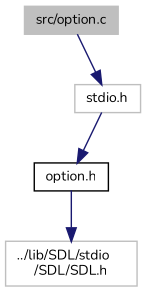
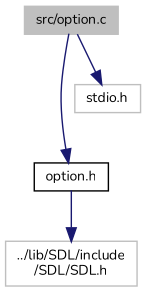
edge "stdio.h" -> "option.h": now "src/option.c" -> "option.h"
node "../lib/SDL/stdio /SDL/SDL.h": label "../lib/SDL/stdio /SDL/SDL.h" -> "../lib/SDL/include /SDL/SDL.h"
